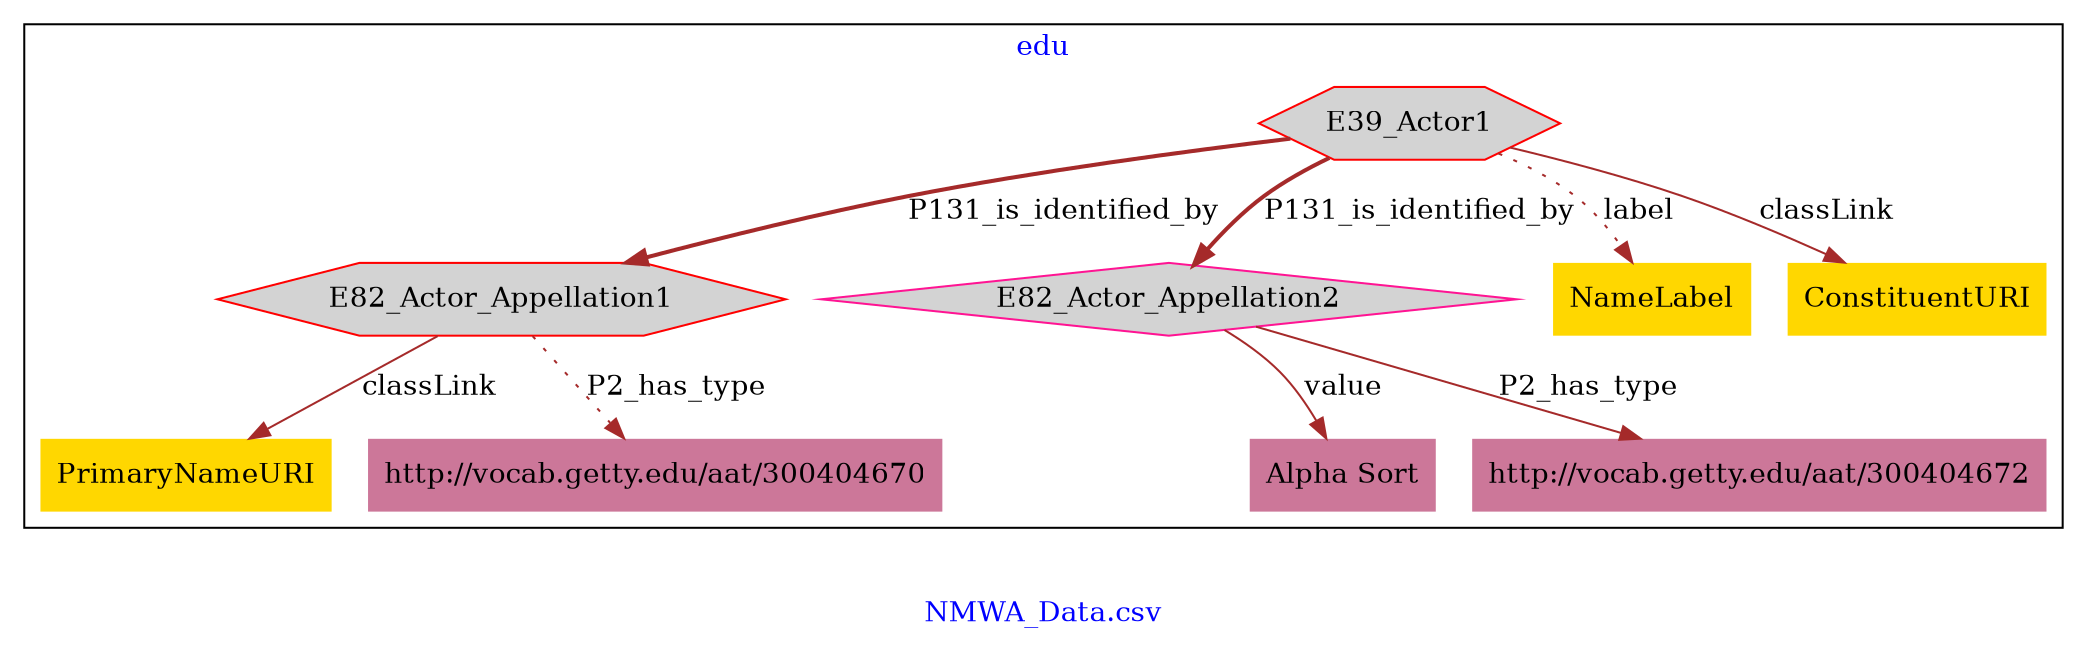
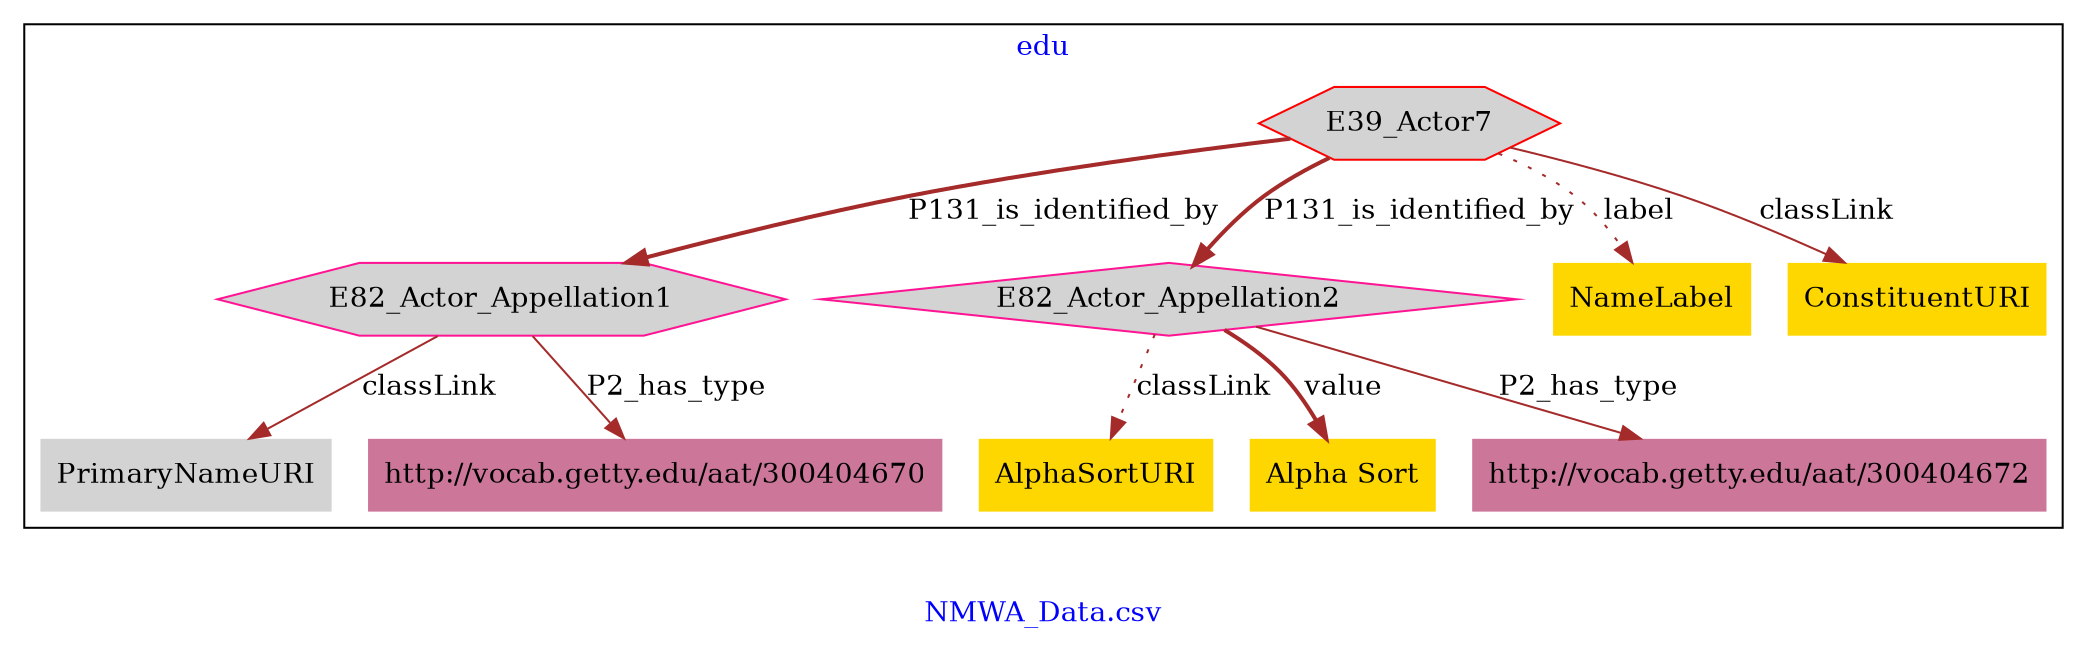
node "E39_Actor1": label "E39_Actor1" -> "E39_Actor7"
node "E82_Actor_Appellation1": color red -> deeppink
edge "E82_Actor_Appellation2" -> "Alpha Sort": style solid -> bold
edge "E82_Actor_Appellation1" -> "http://vocab.getty.edu/aat/300404670": style dotted -> solid
node "PrimaryNameURI": fillcolor gold -> lightgray
node "AlphaSortURI": added
node "Alpha Sort": fillcolor #cc7799 -> gold
